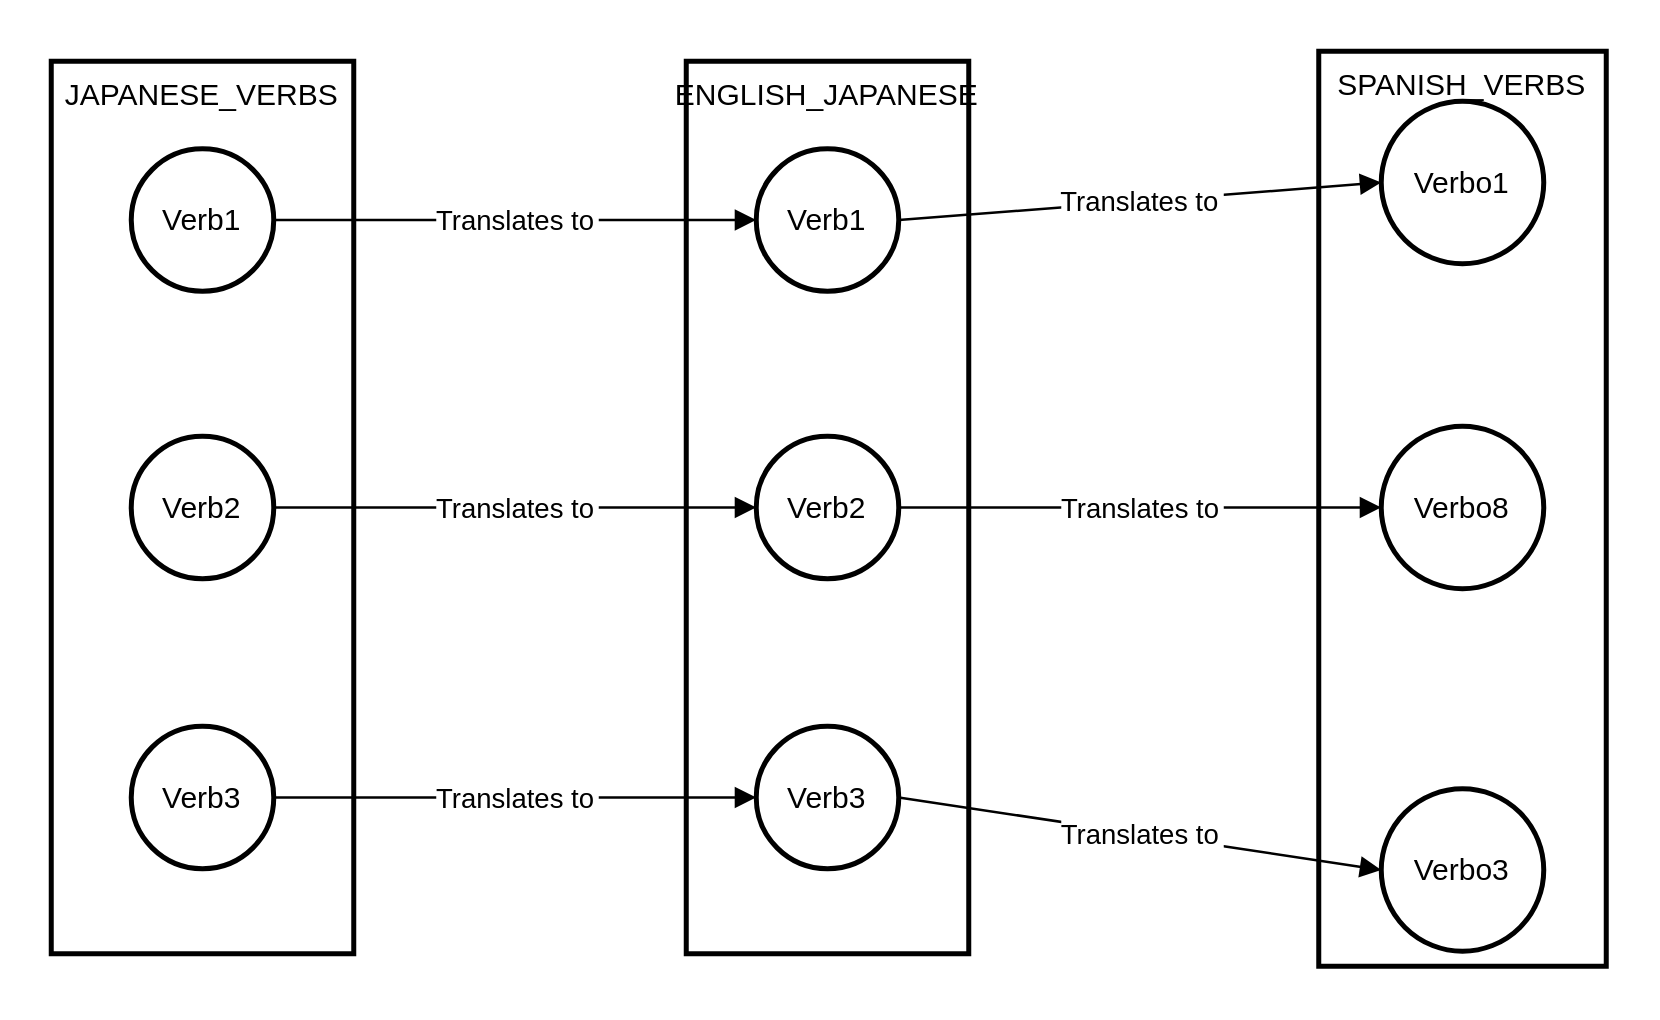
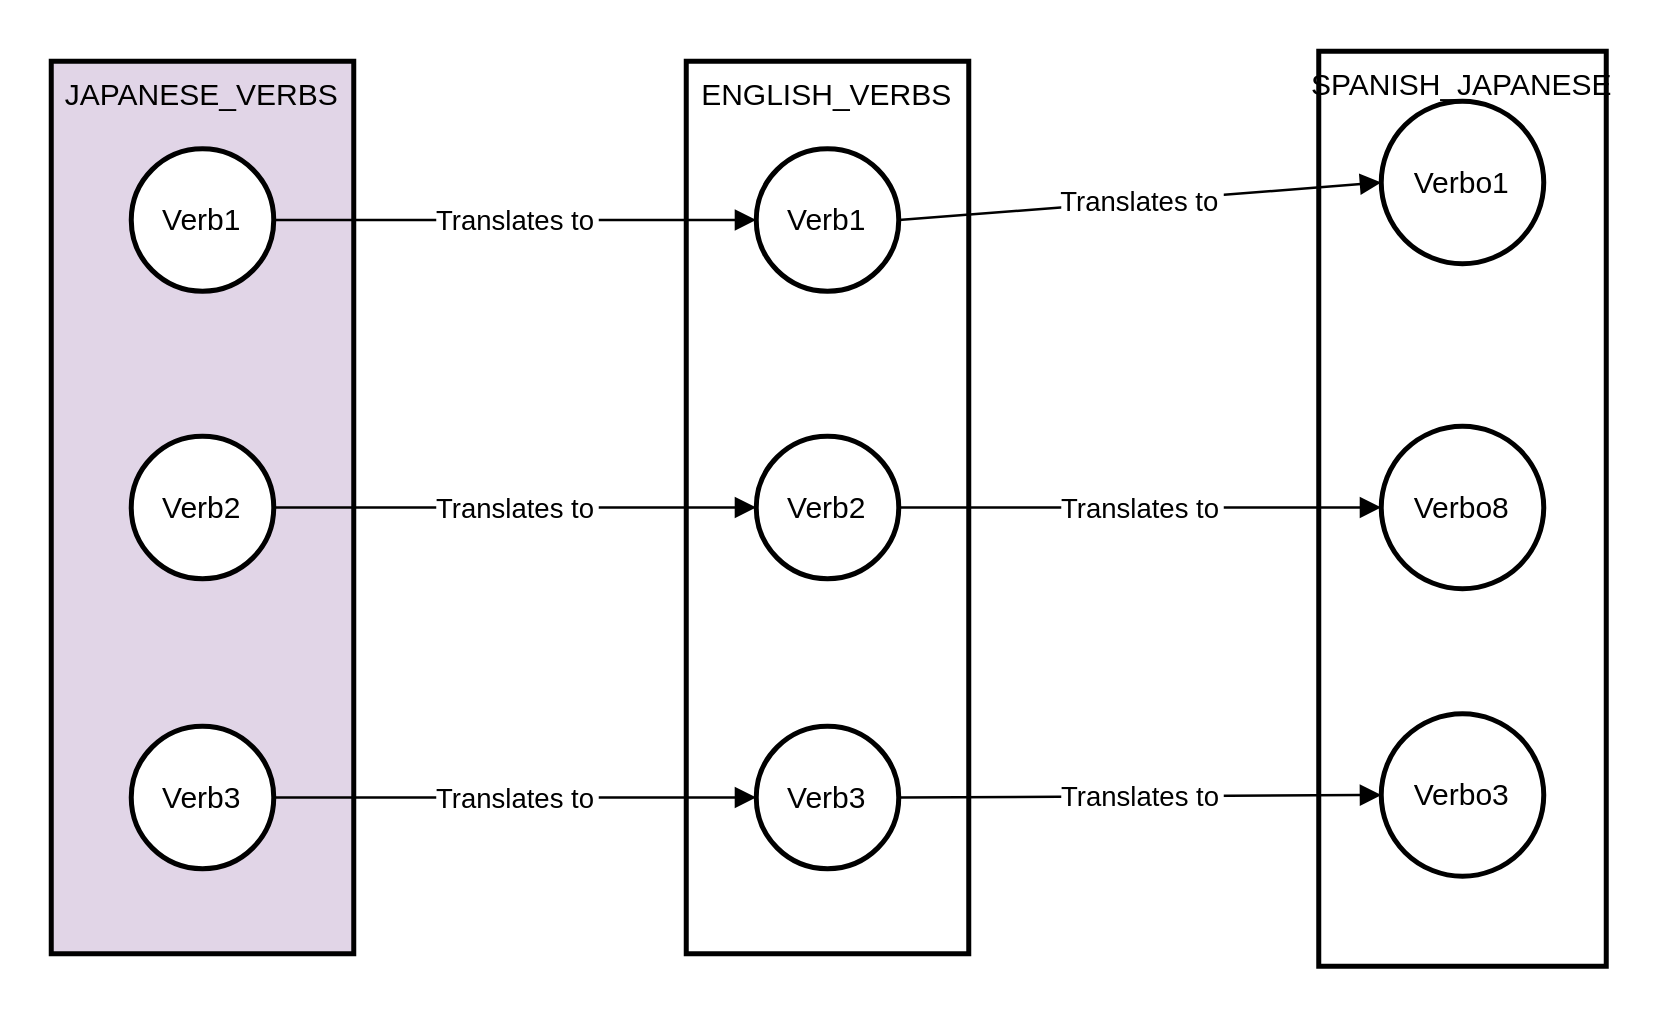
node "SPANISH_VERBS": label "SPANISH_VERBS" -> "SPANISH_JAPANESE"
node "JAPANESE_VERBS": fillcolor #ffffff -> #e1d5e7
node "ENGLISH_JAPANESE": label "ENGLISH_JAPANESE" -> "ENGLISH_VERBS"
node "Verbo3": moved (1463, 870) -> (1463, 795)
